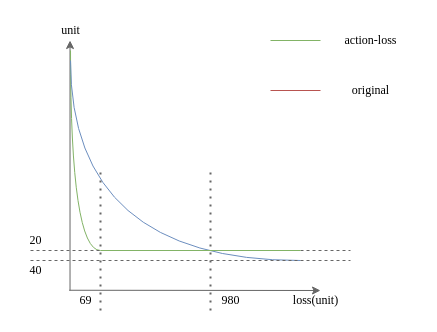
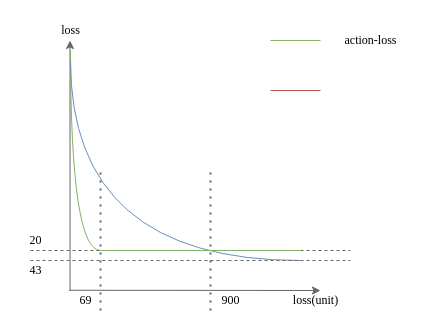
node "unit": label "unit" -> "loss"
node "original": removed
node "40": label "40" -> "43"
node "980": label "980" -> "900"
